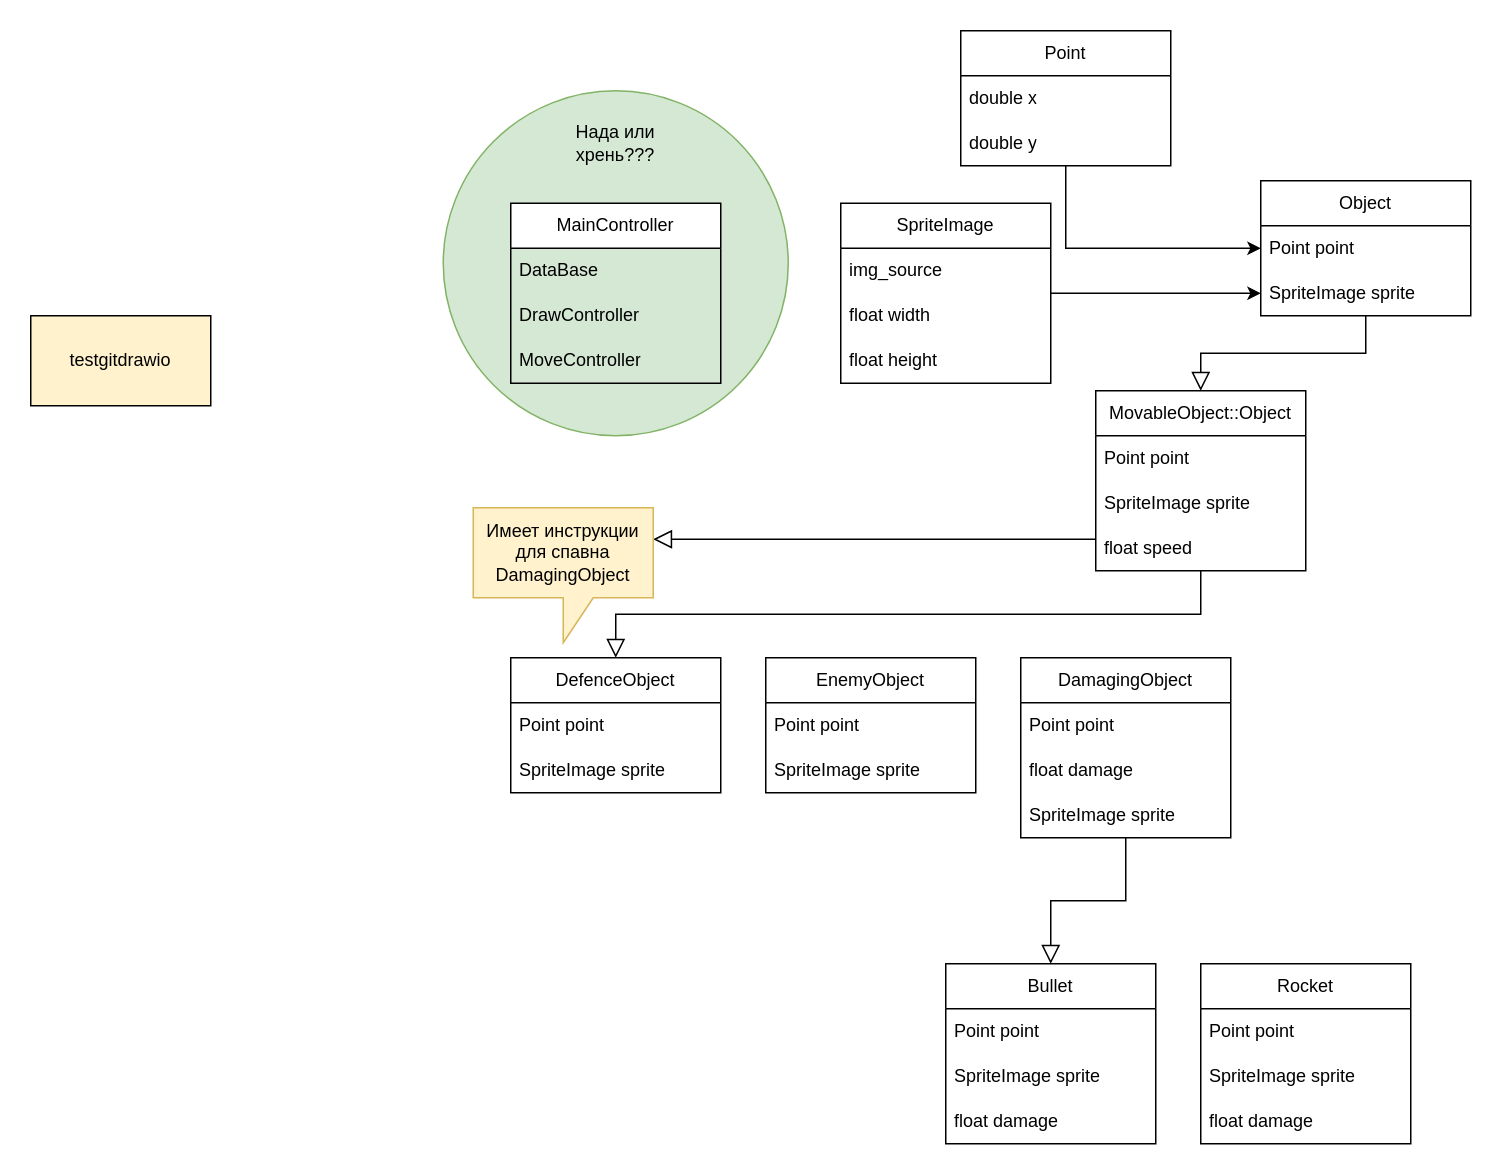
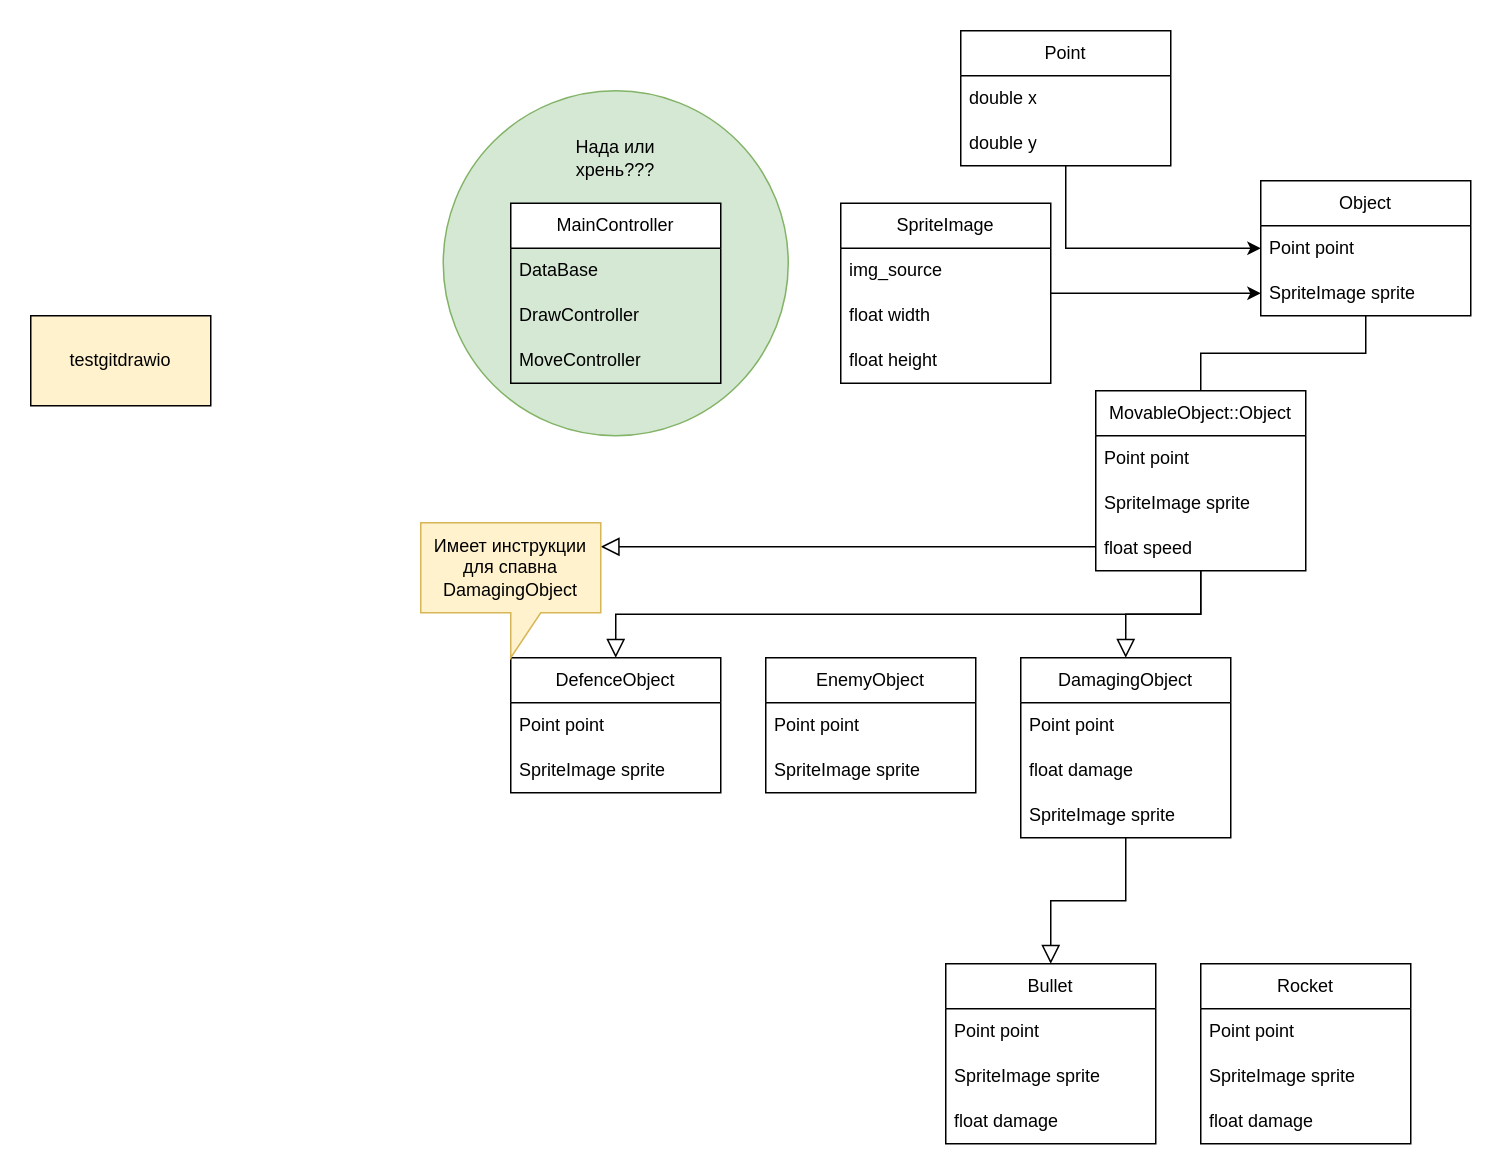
node "Нада или хрень???": moved (616, 143) -> (616, 158)
edge "Object" -> "MovableObject::Object": arrowhead block -> none
node "Имеет инструкции для спавна DamagingObject": moved (563, 575) -> (511, 590)
edge "MovableObject::Object" -> "DamagingObject": added
